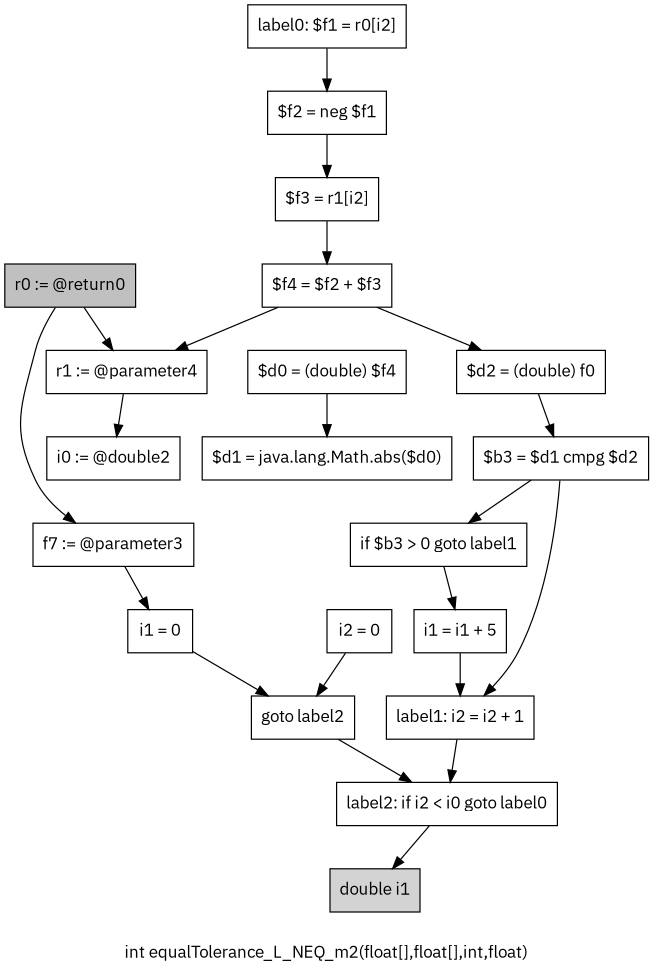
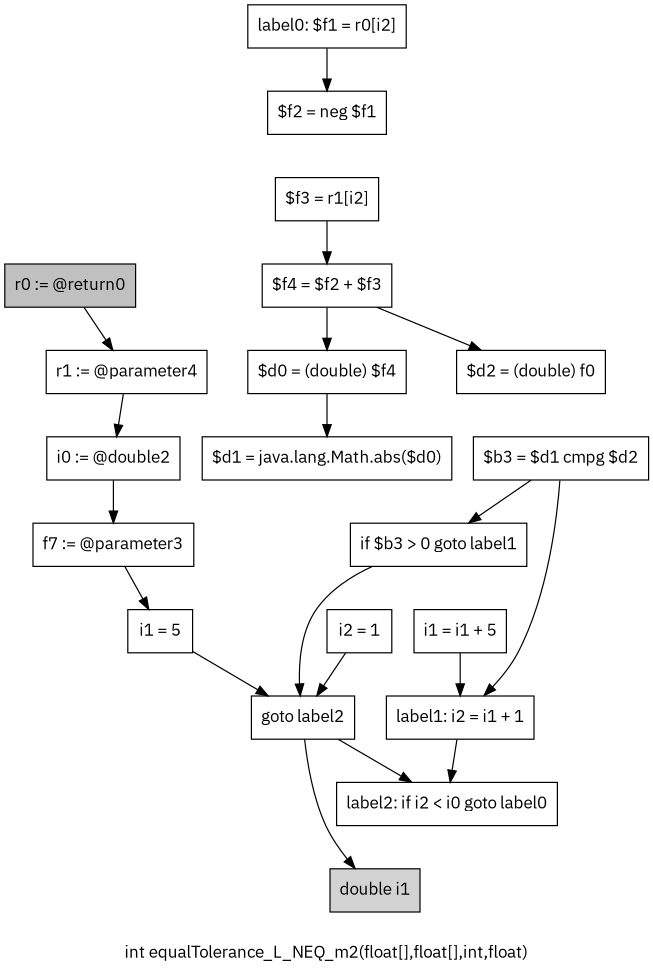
edge "$f2 = neg $f1" -> "$f3 = r1[i2]": removed
edge "$f4 = $f2 + $f3" -> "r1 := @parameter4": now "$f4 = $f2 + $f3" -> "$d0 = (double) $f4"
edge "$d2 = (double) f0" -> "$b3 = $d1 cmpg $d2": removed
edge "r0 := @return0" -> "f7 := @parameter3": now "i0 := @double2" -> "f7 := @parameter3"
edge "if $b3 > 0 goto label1" -> "i1 = i1 + 5": now "if $b3 > 0 goto label1" -> "goto label2"
node "i1 = 0": label "i1 = 0" -> "i1 = 5"
node "i2 = 0": label "i2 = 0" -> "i2 = 1"
node "label1: i2 = i2 + 1": label "label1: i2 = i2 + 1" -> "label1: i2 = i1 + 1"
edge "label2: if i2 < i0 goto label0" -> "double i1": now "goto label2" -> "double i1"
